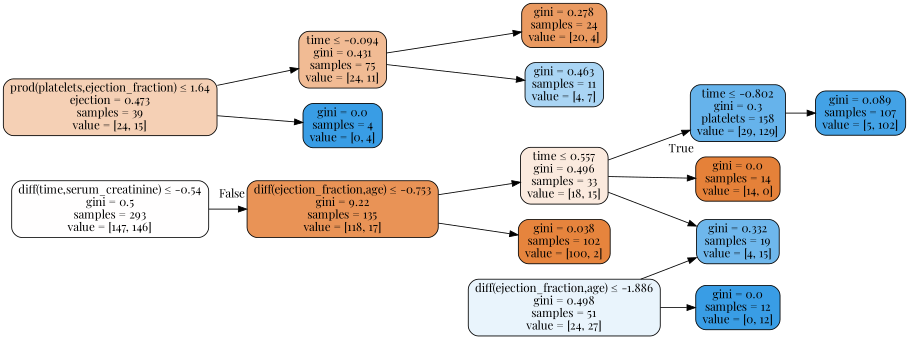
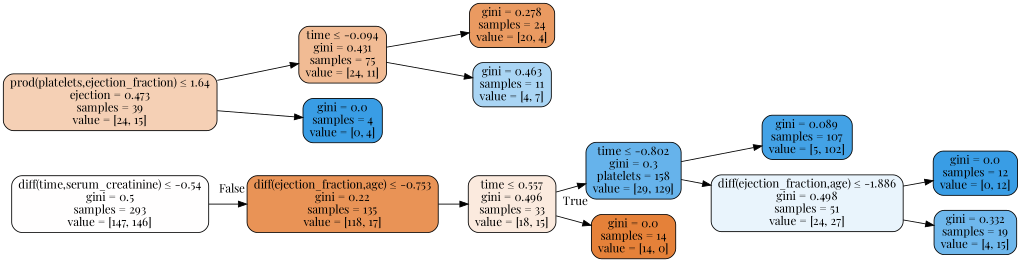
edge "time ≤ -0.802" -> "diff(ejection_fraction,age) ≤ -1.886": added
node "diff(ejection_fraction,age) ≤ -0.753": text "gini = 9.22" -> "gini = 0.22"
edge "time ≤ 0.557" -> "gini = 0.332": removed
node "gini = 0.038": removed
